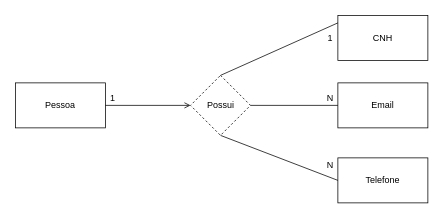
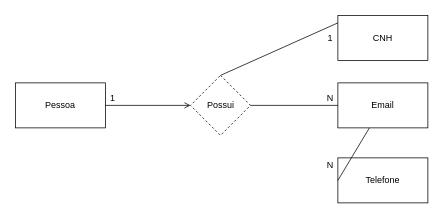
edge "Possui" -- "Telefone": now "Email" -- "Telefone"
